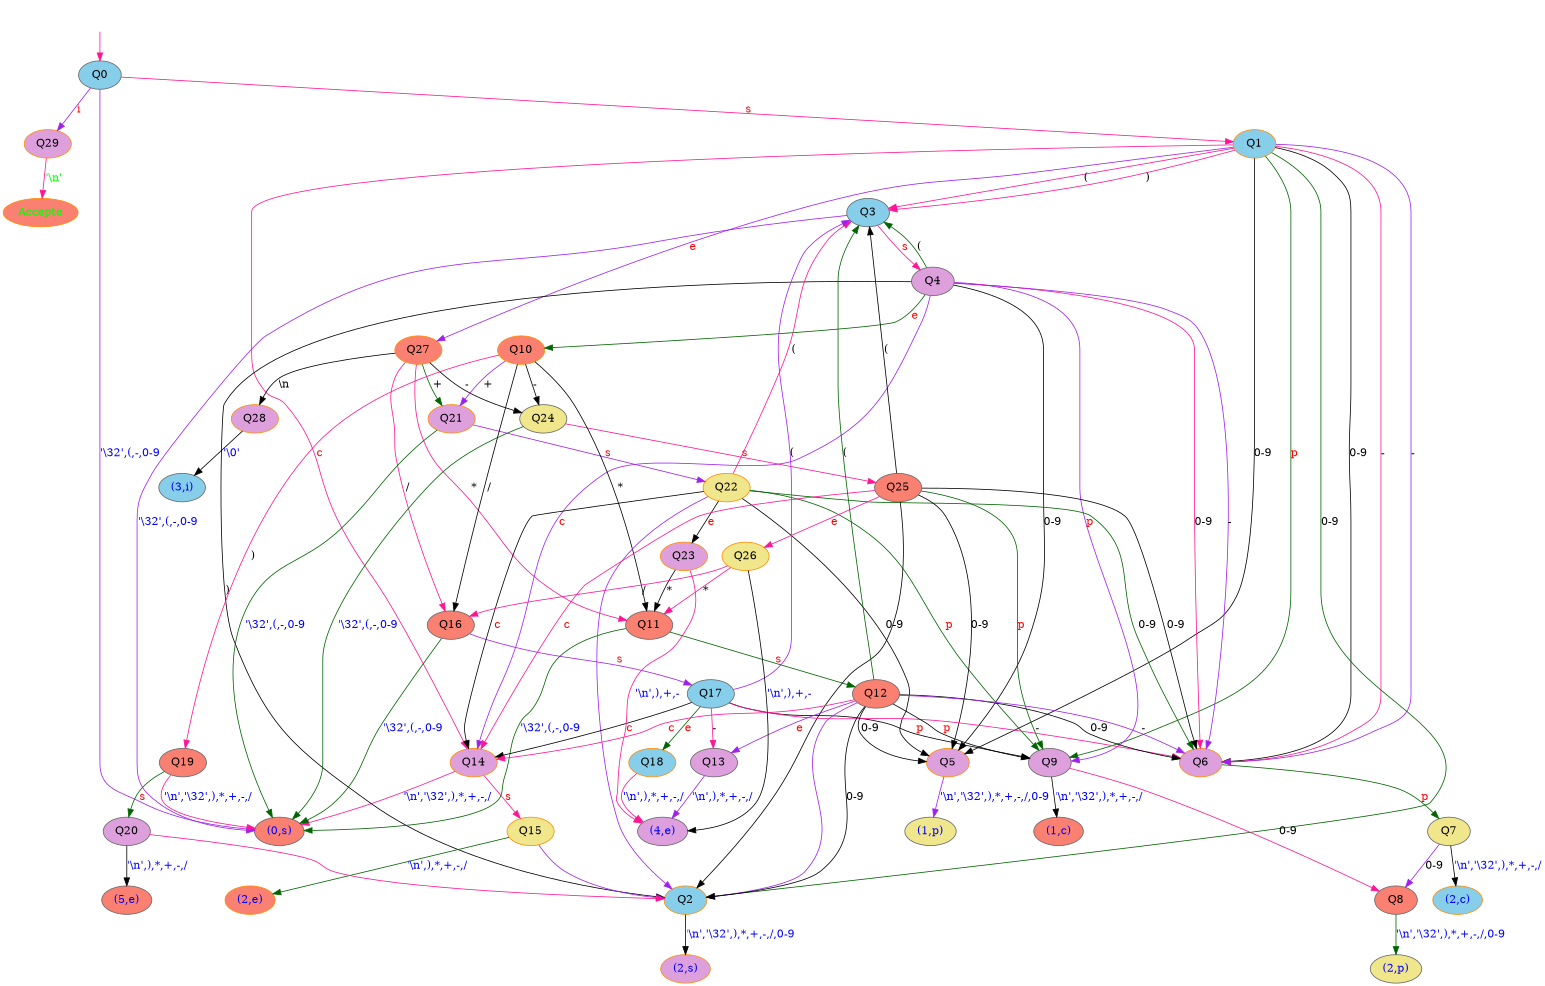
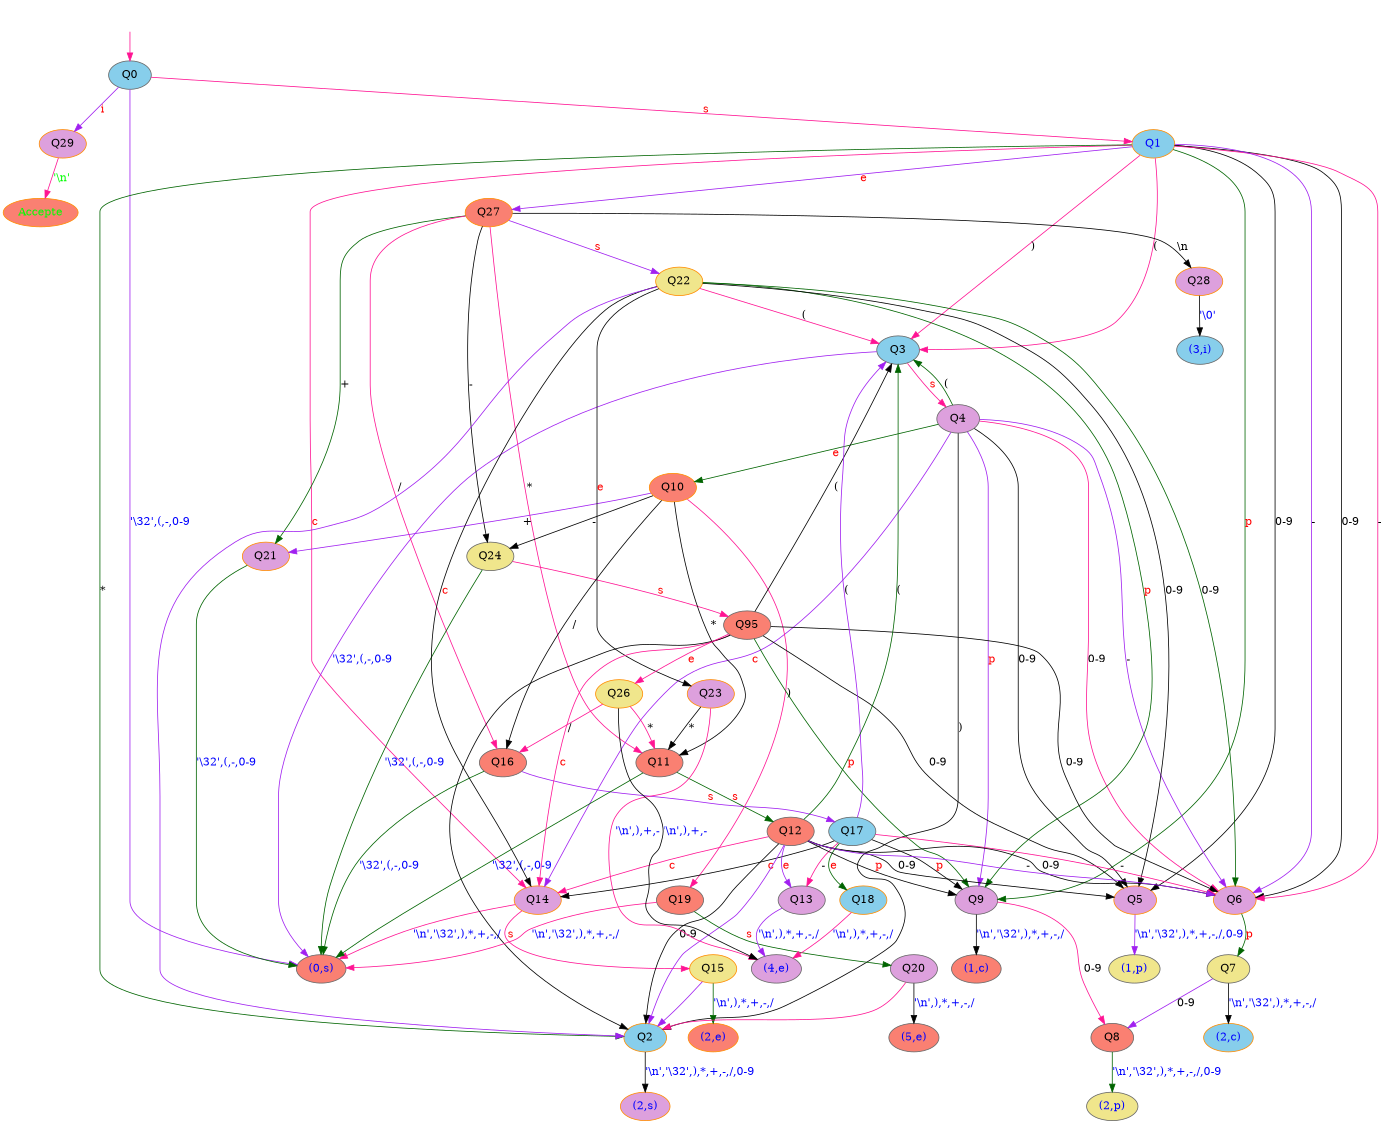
node "Q1": fontcolor black -> blue
edge "Q21" -> "Q22": now "Q27" -> "Q22"
node "Q25": label "Q25" -> "Q95"
edge "Q1" -> "Q2": label "0-9" -> "*"
